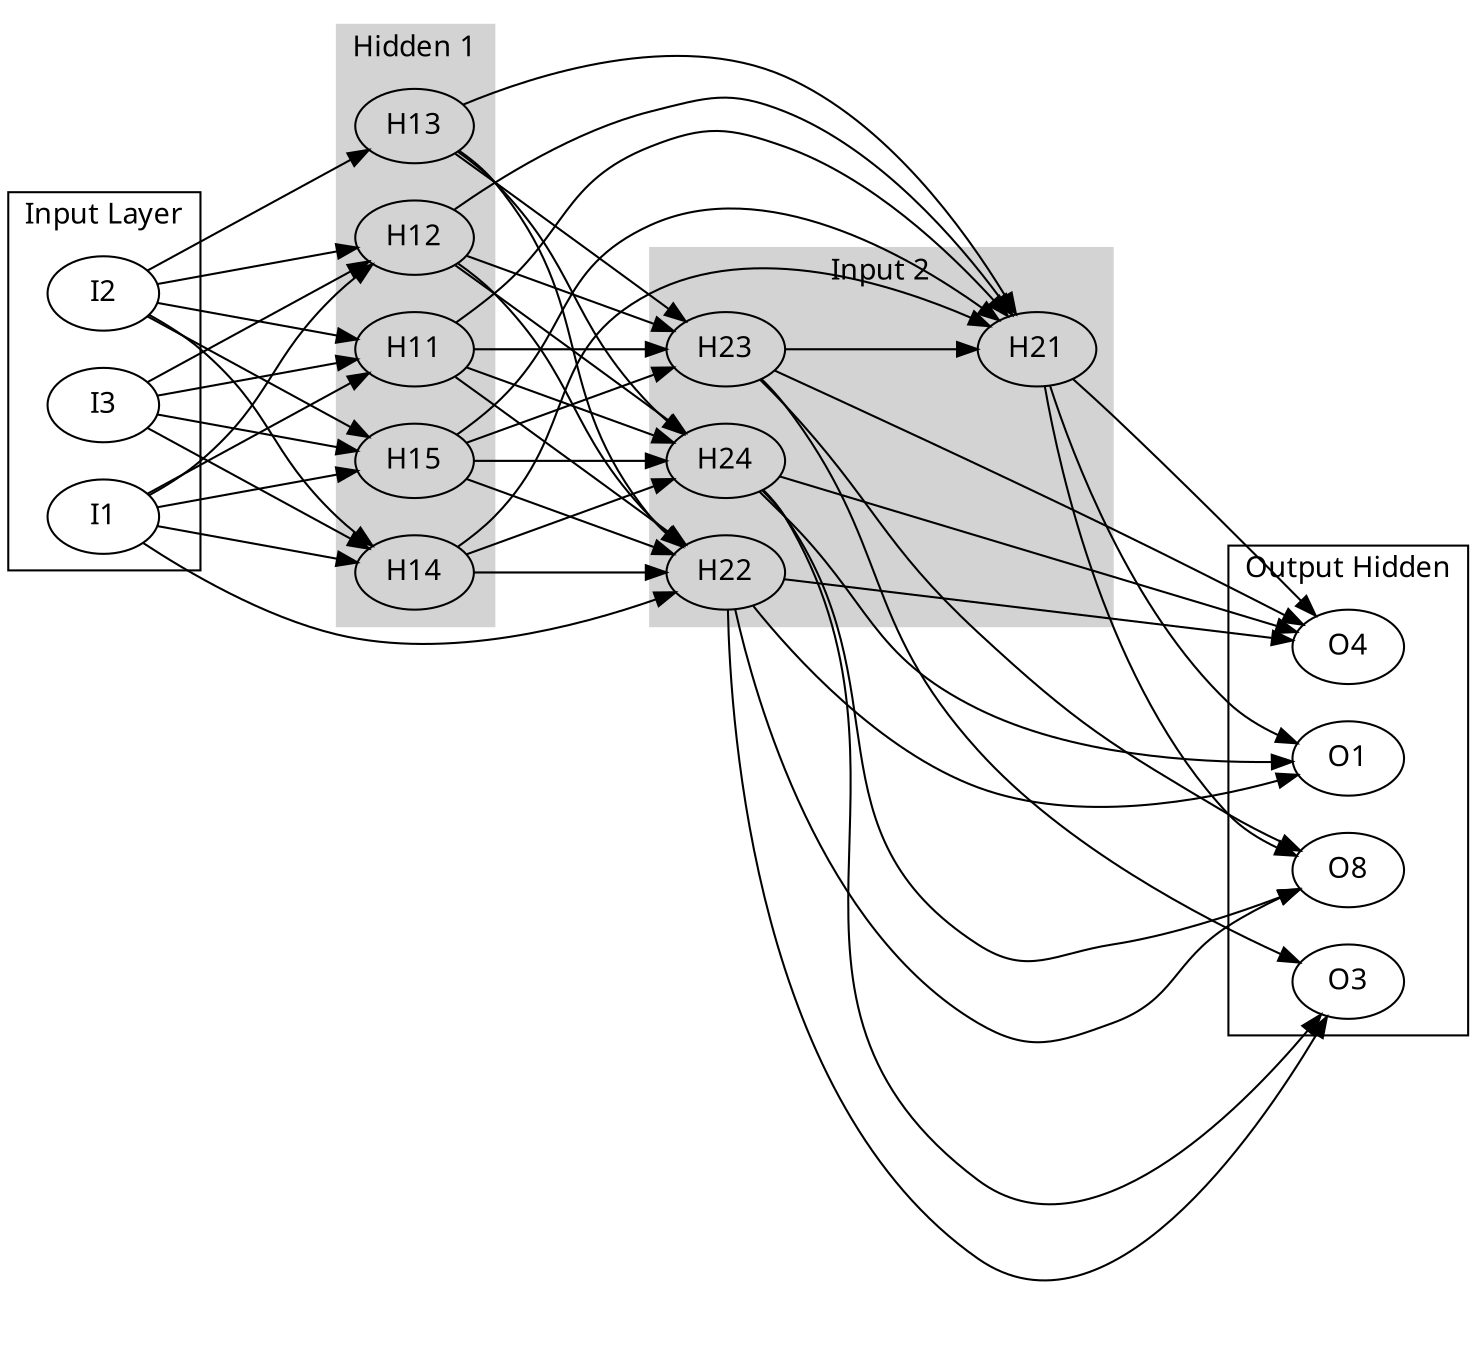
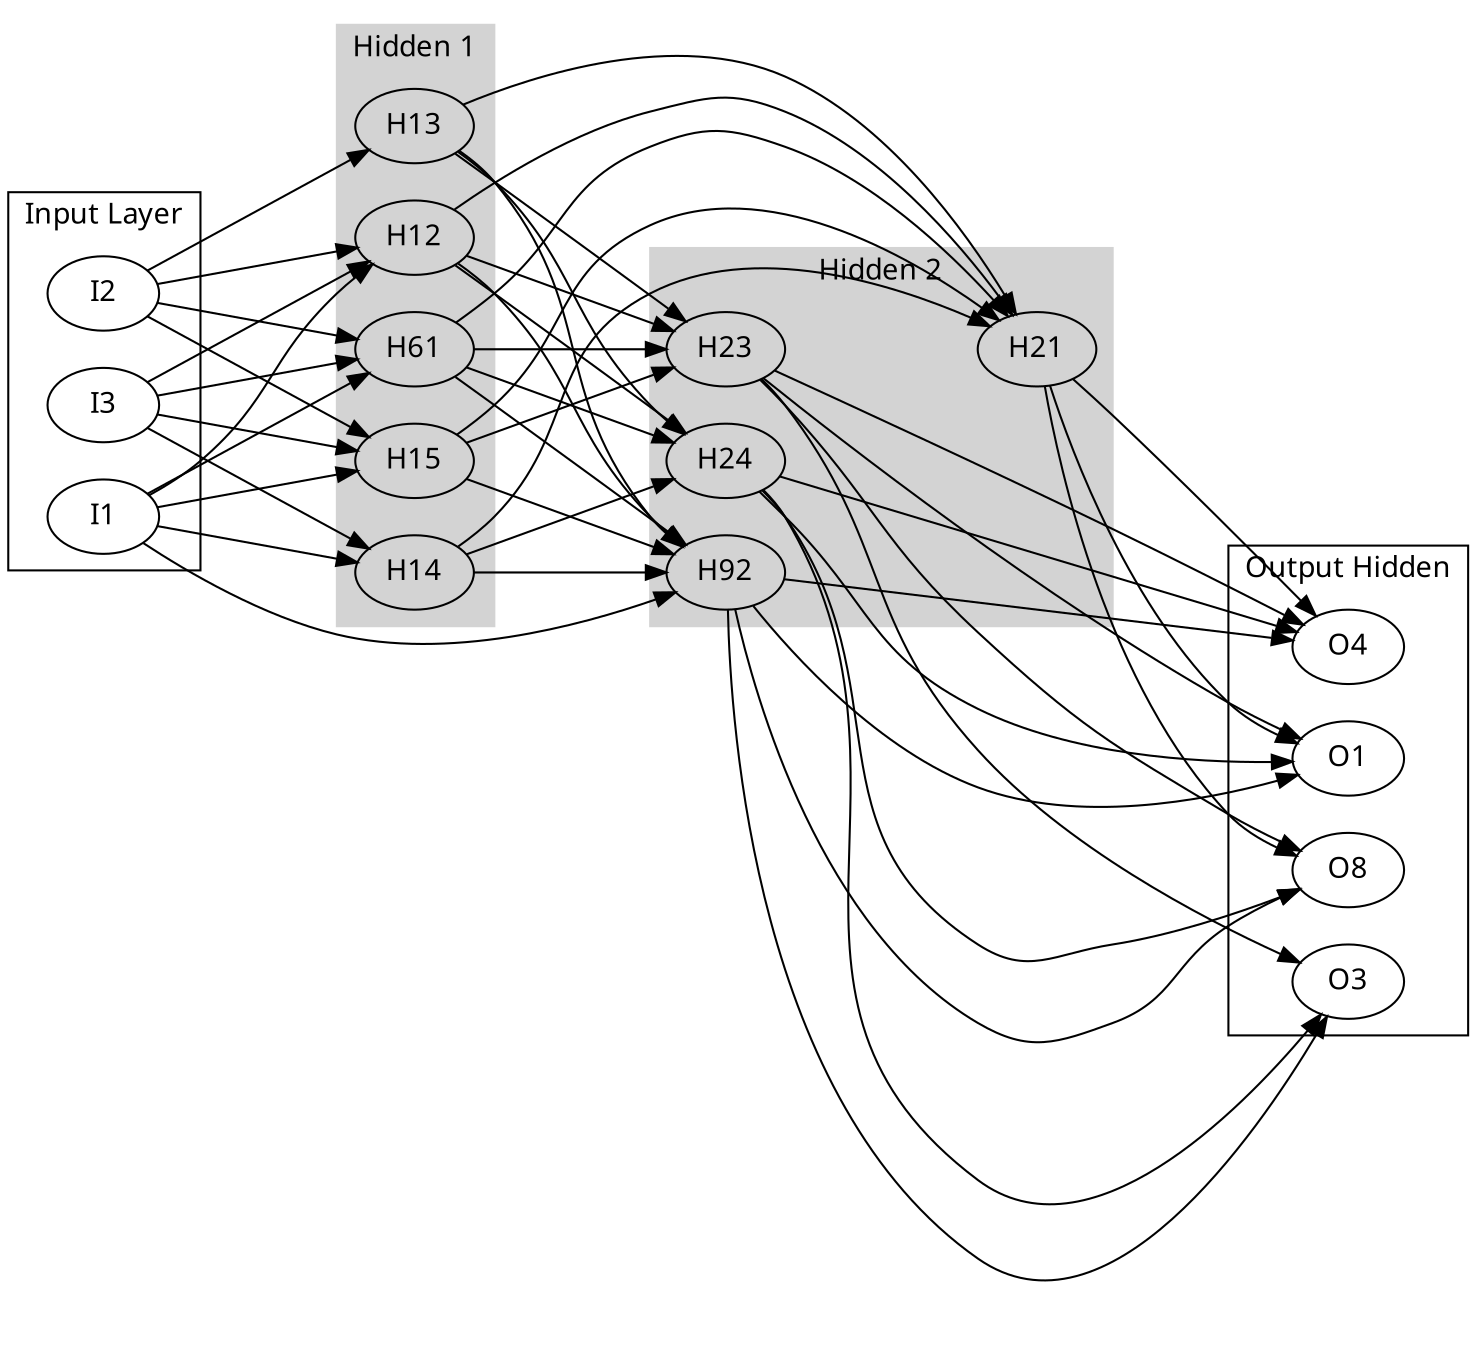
cluster "Input 2": label "Input 2" -> "Hidden 2"
node "H11": label "H11" -> "H61"
edge "H23" -> "H21": now "H23" -> "O1"
edge "I2" -> "H14": removed
edge "H15" -> "H24": removed
node "H22": label "H22" -> "H92"
